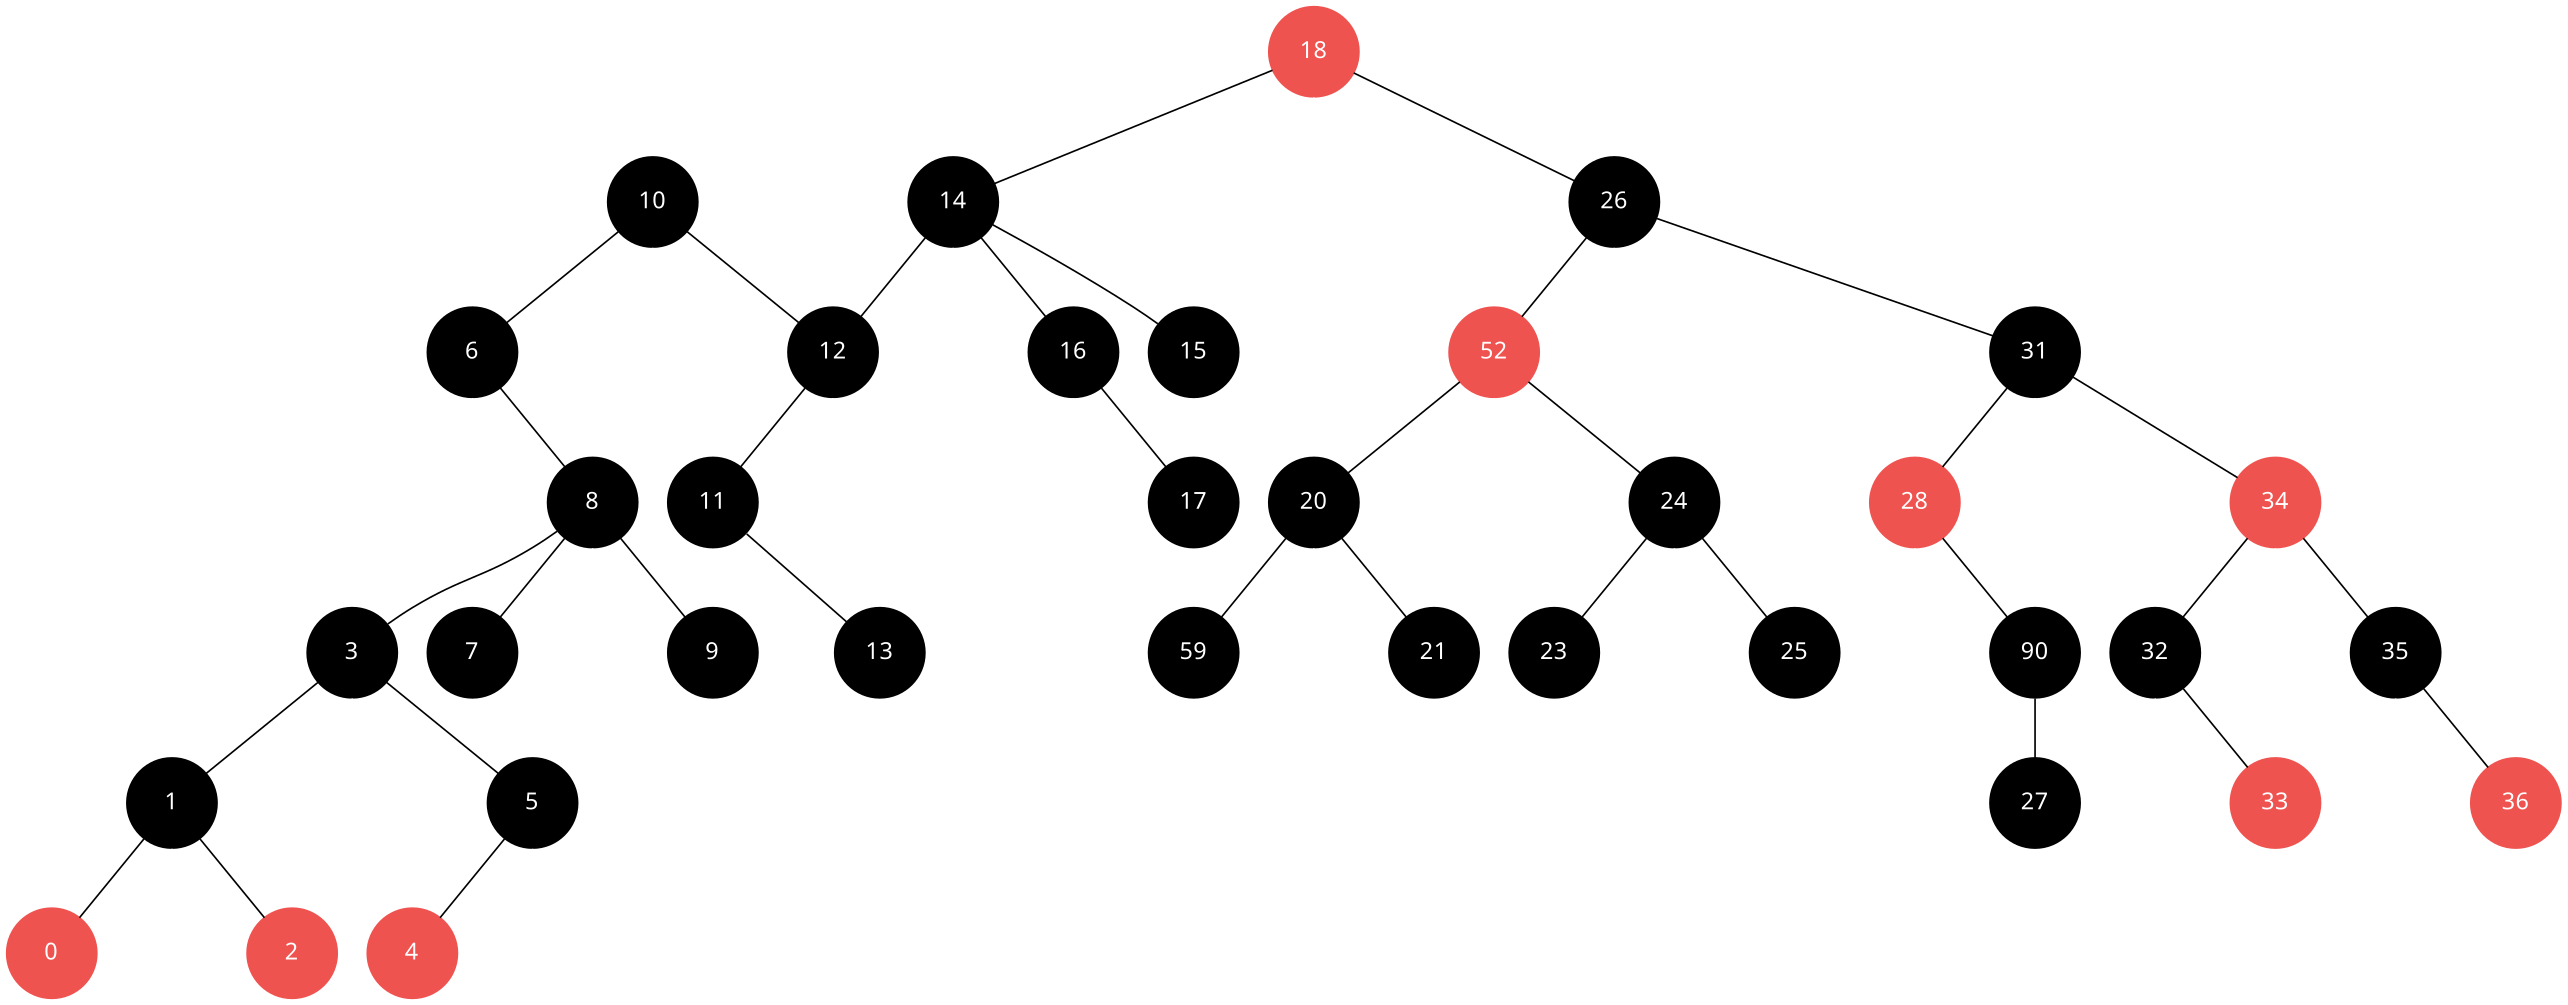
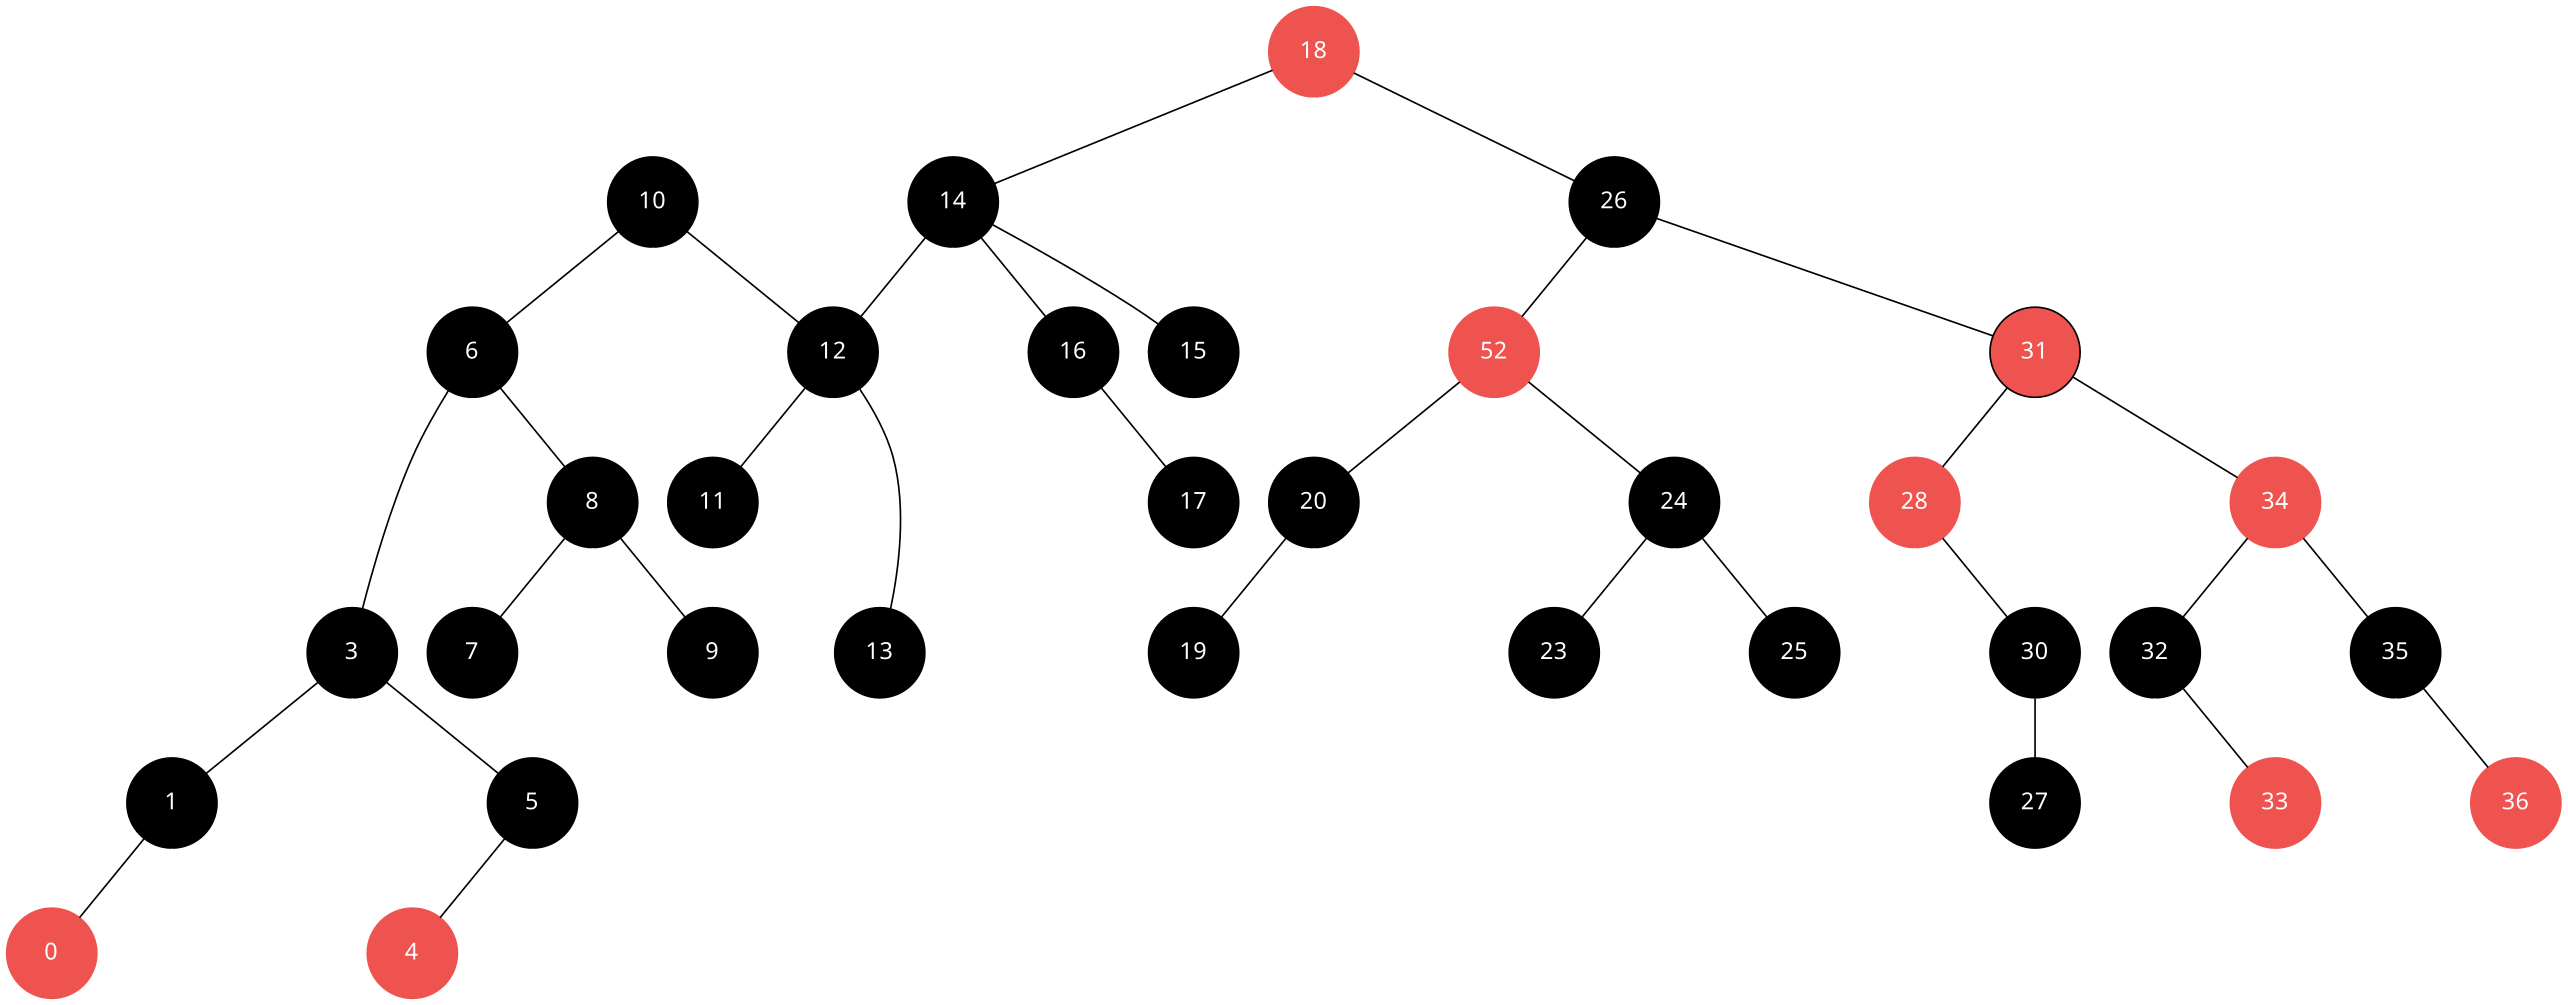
node "31": fillcolor black -> #ef5350
edge "8" -- "3": now "6" -- "3"
edge "11" -- "13": now "12" -- "13"
node "59": label "59" -> "19"
node "21": removed
node "90": label "90" -> "30"
node "2": removed
